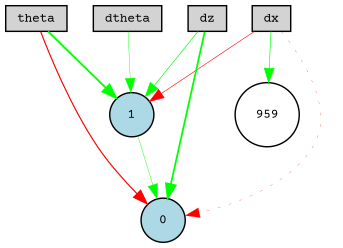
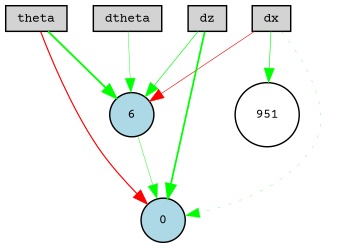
node "1": label "1" -> "6"
node "959": label "959" -> "951"
edge "dx" -> "0": color red -> green
